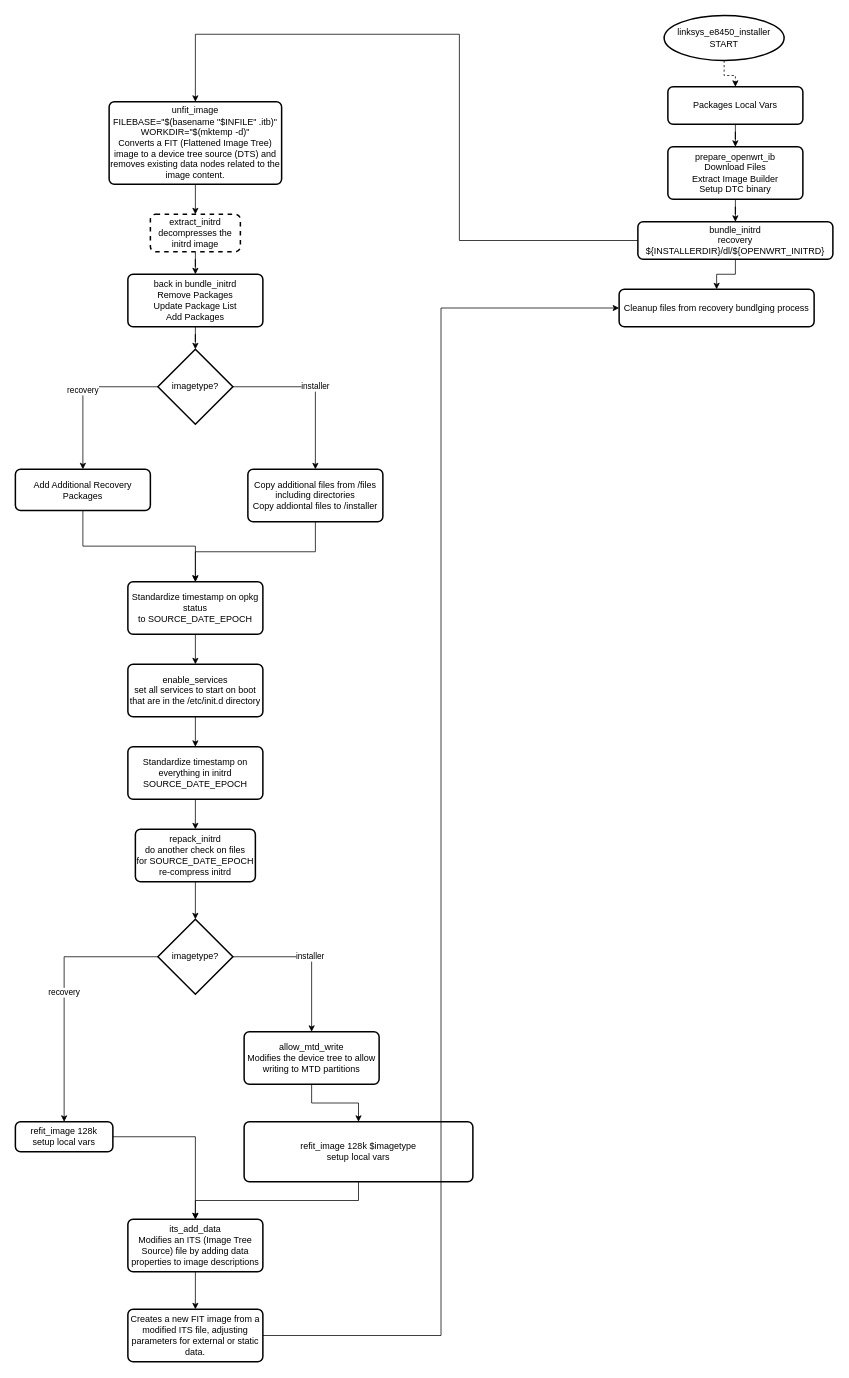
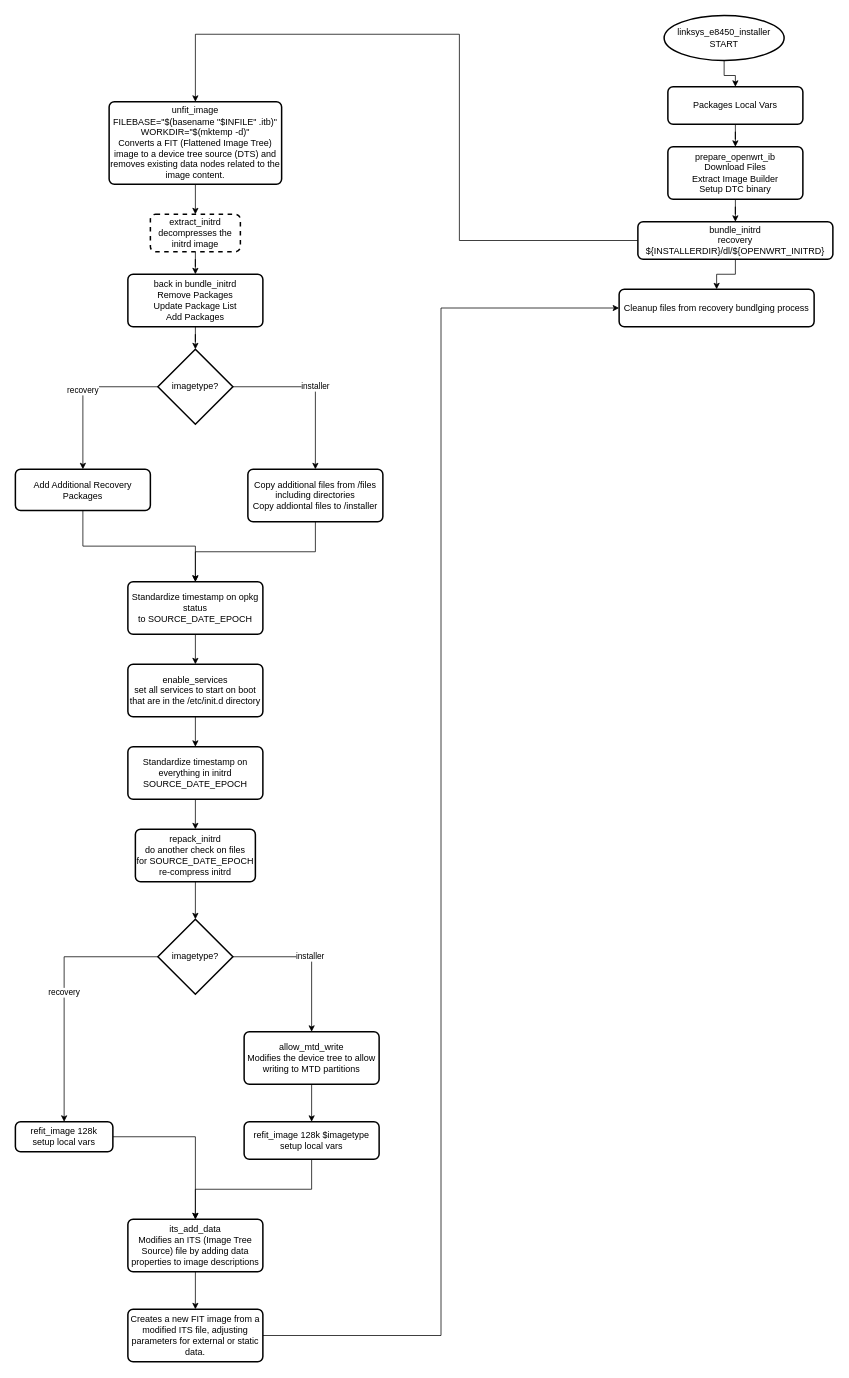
edge "linksys_e8450_installer START" -> "Packages Local Vars": style dashed -> solid
node "refit_image 128k $imagetype setup local vars": size 229x60 -> 135x38
